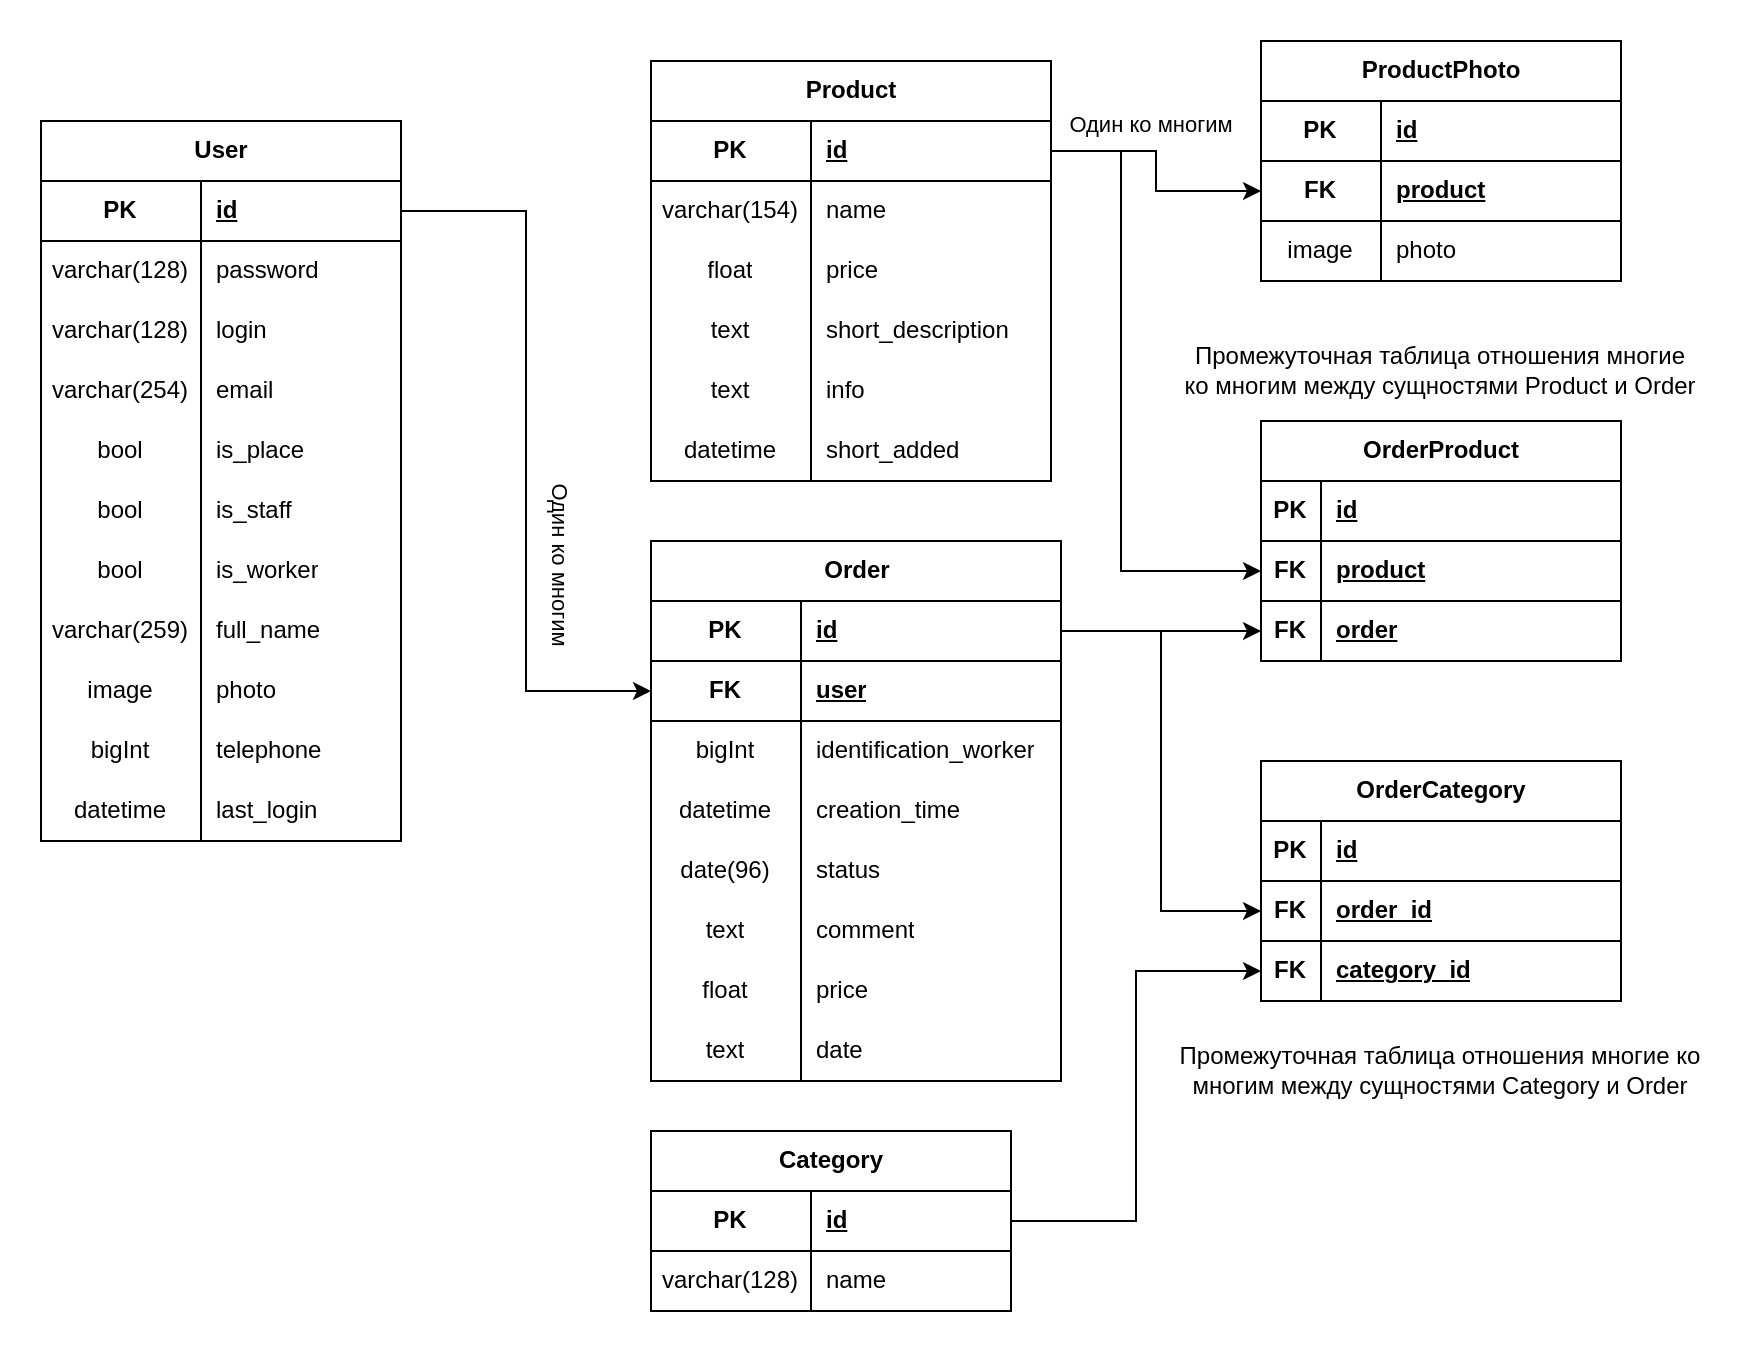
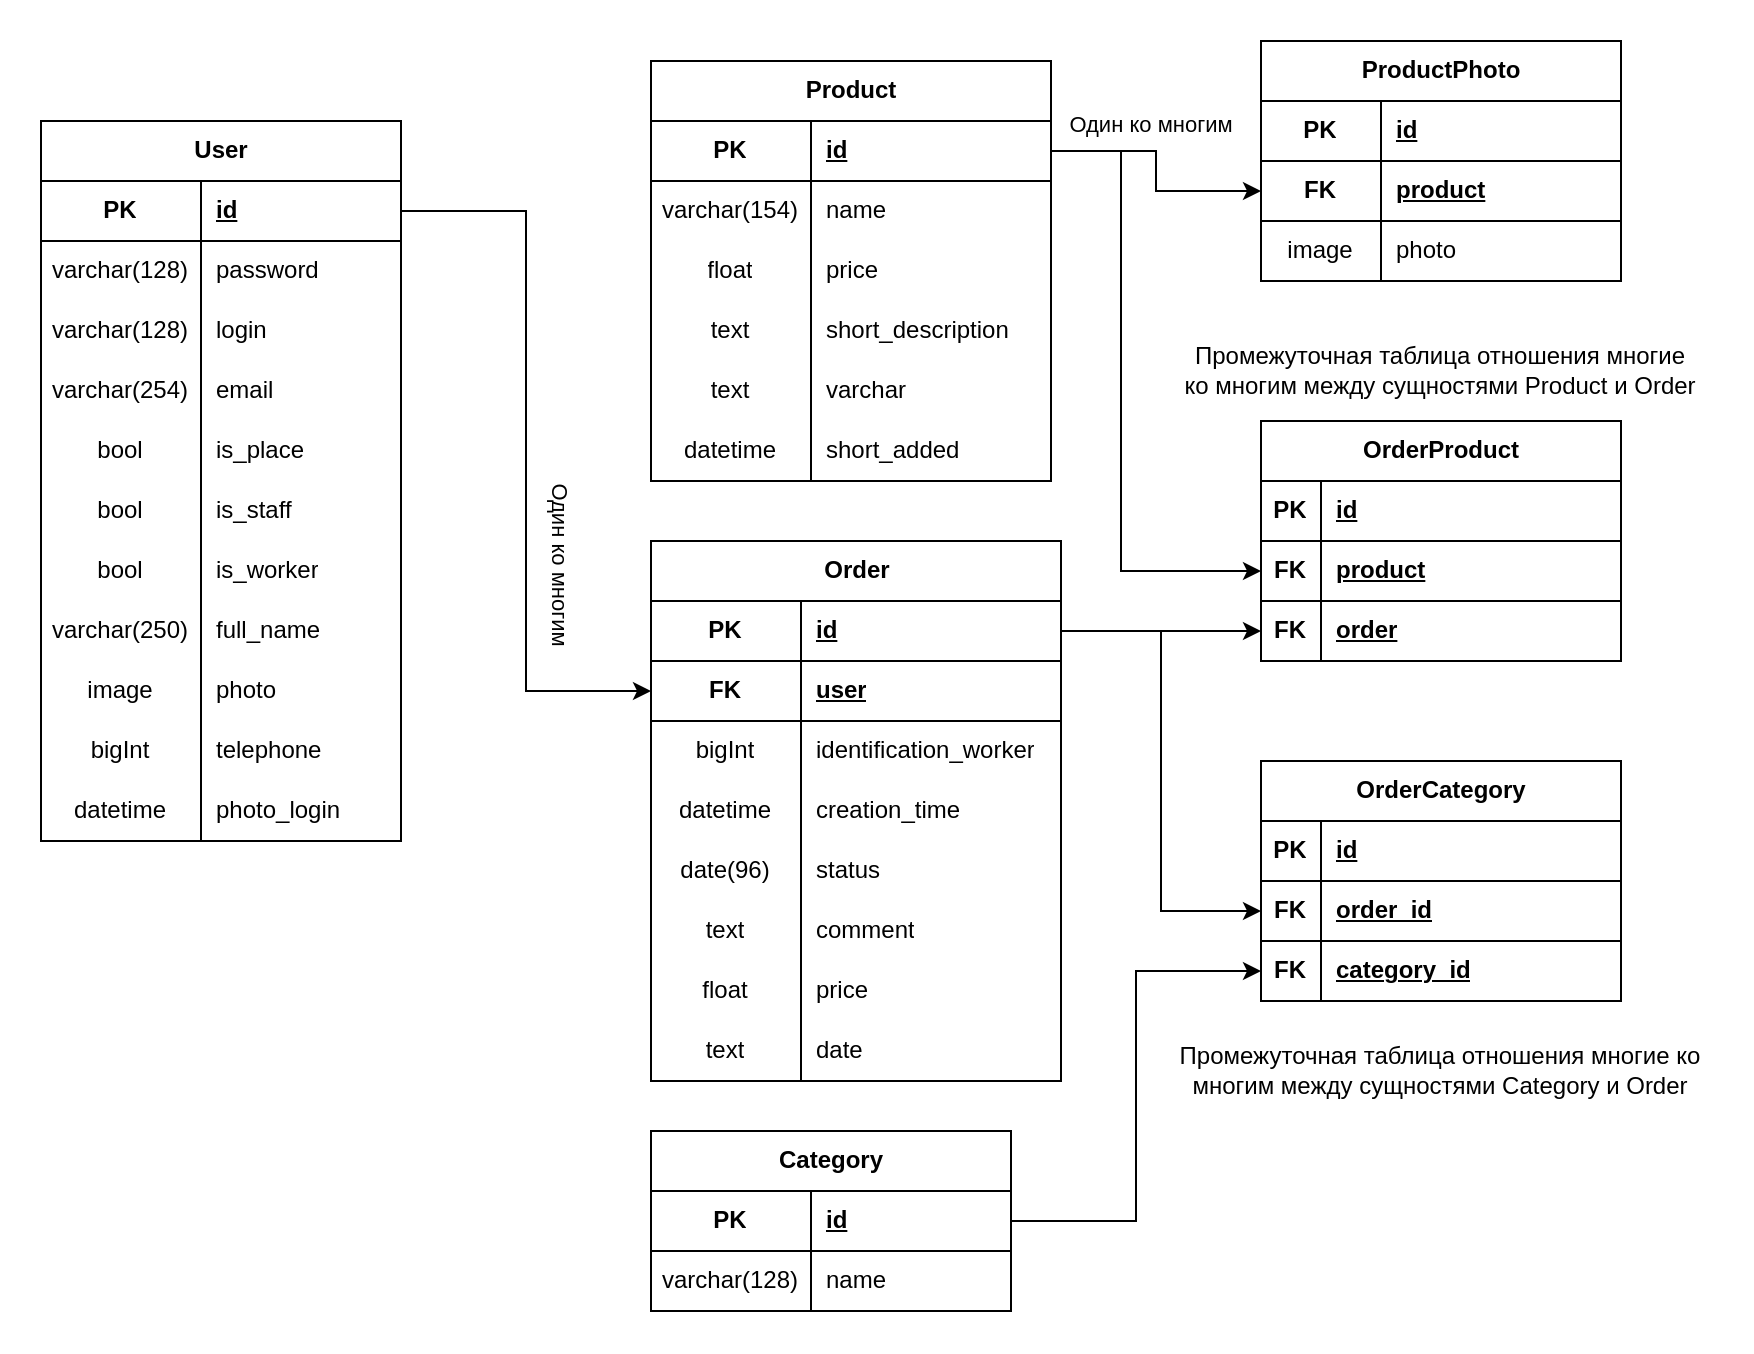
node "info": label "info" -> "varchar"
node "varchar(259)": label "varchar(259)" -> "varchar(250)"
node "last_login": label "last_login" -> "photo_login"
